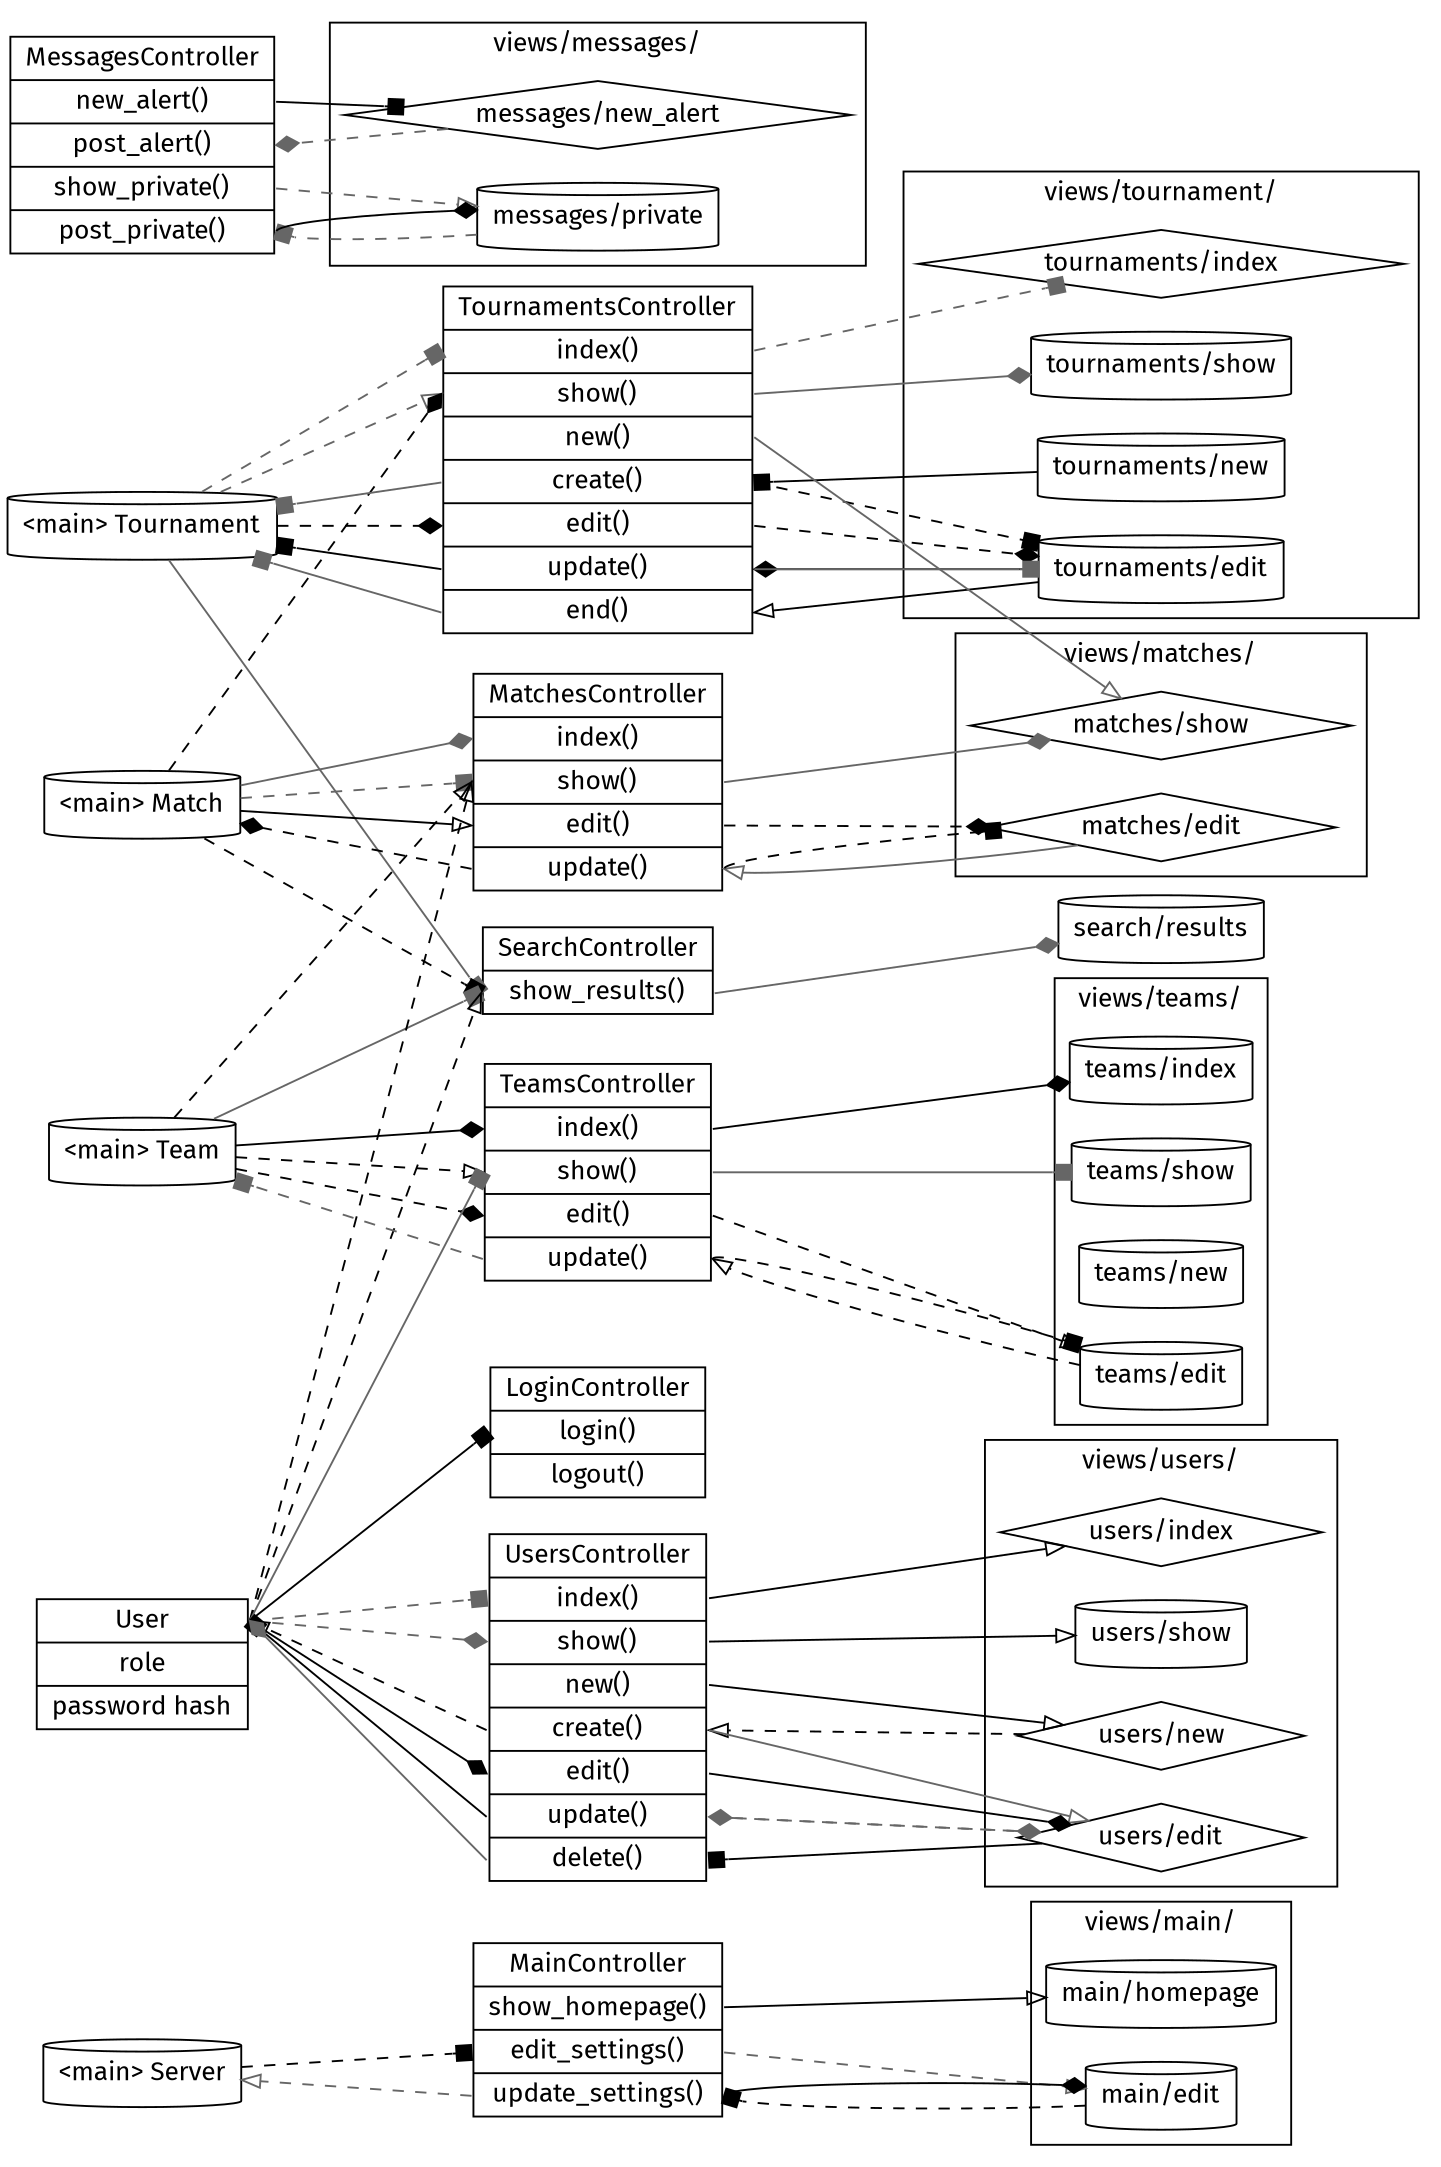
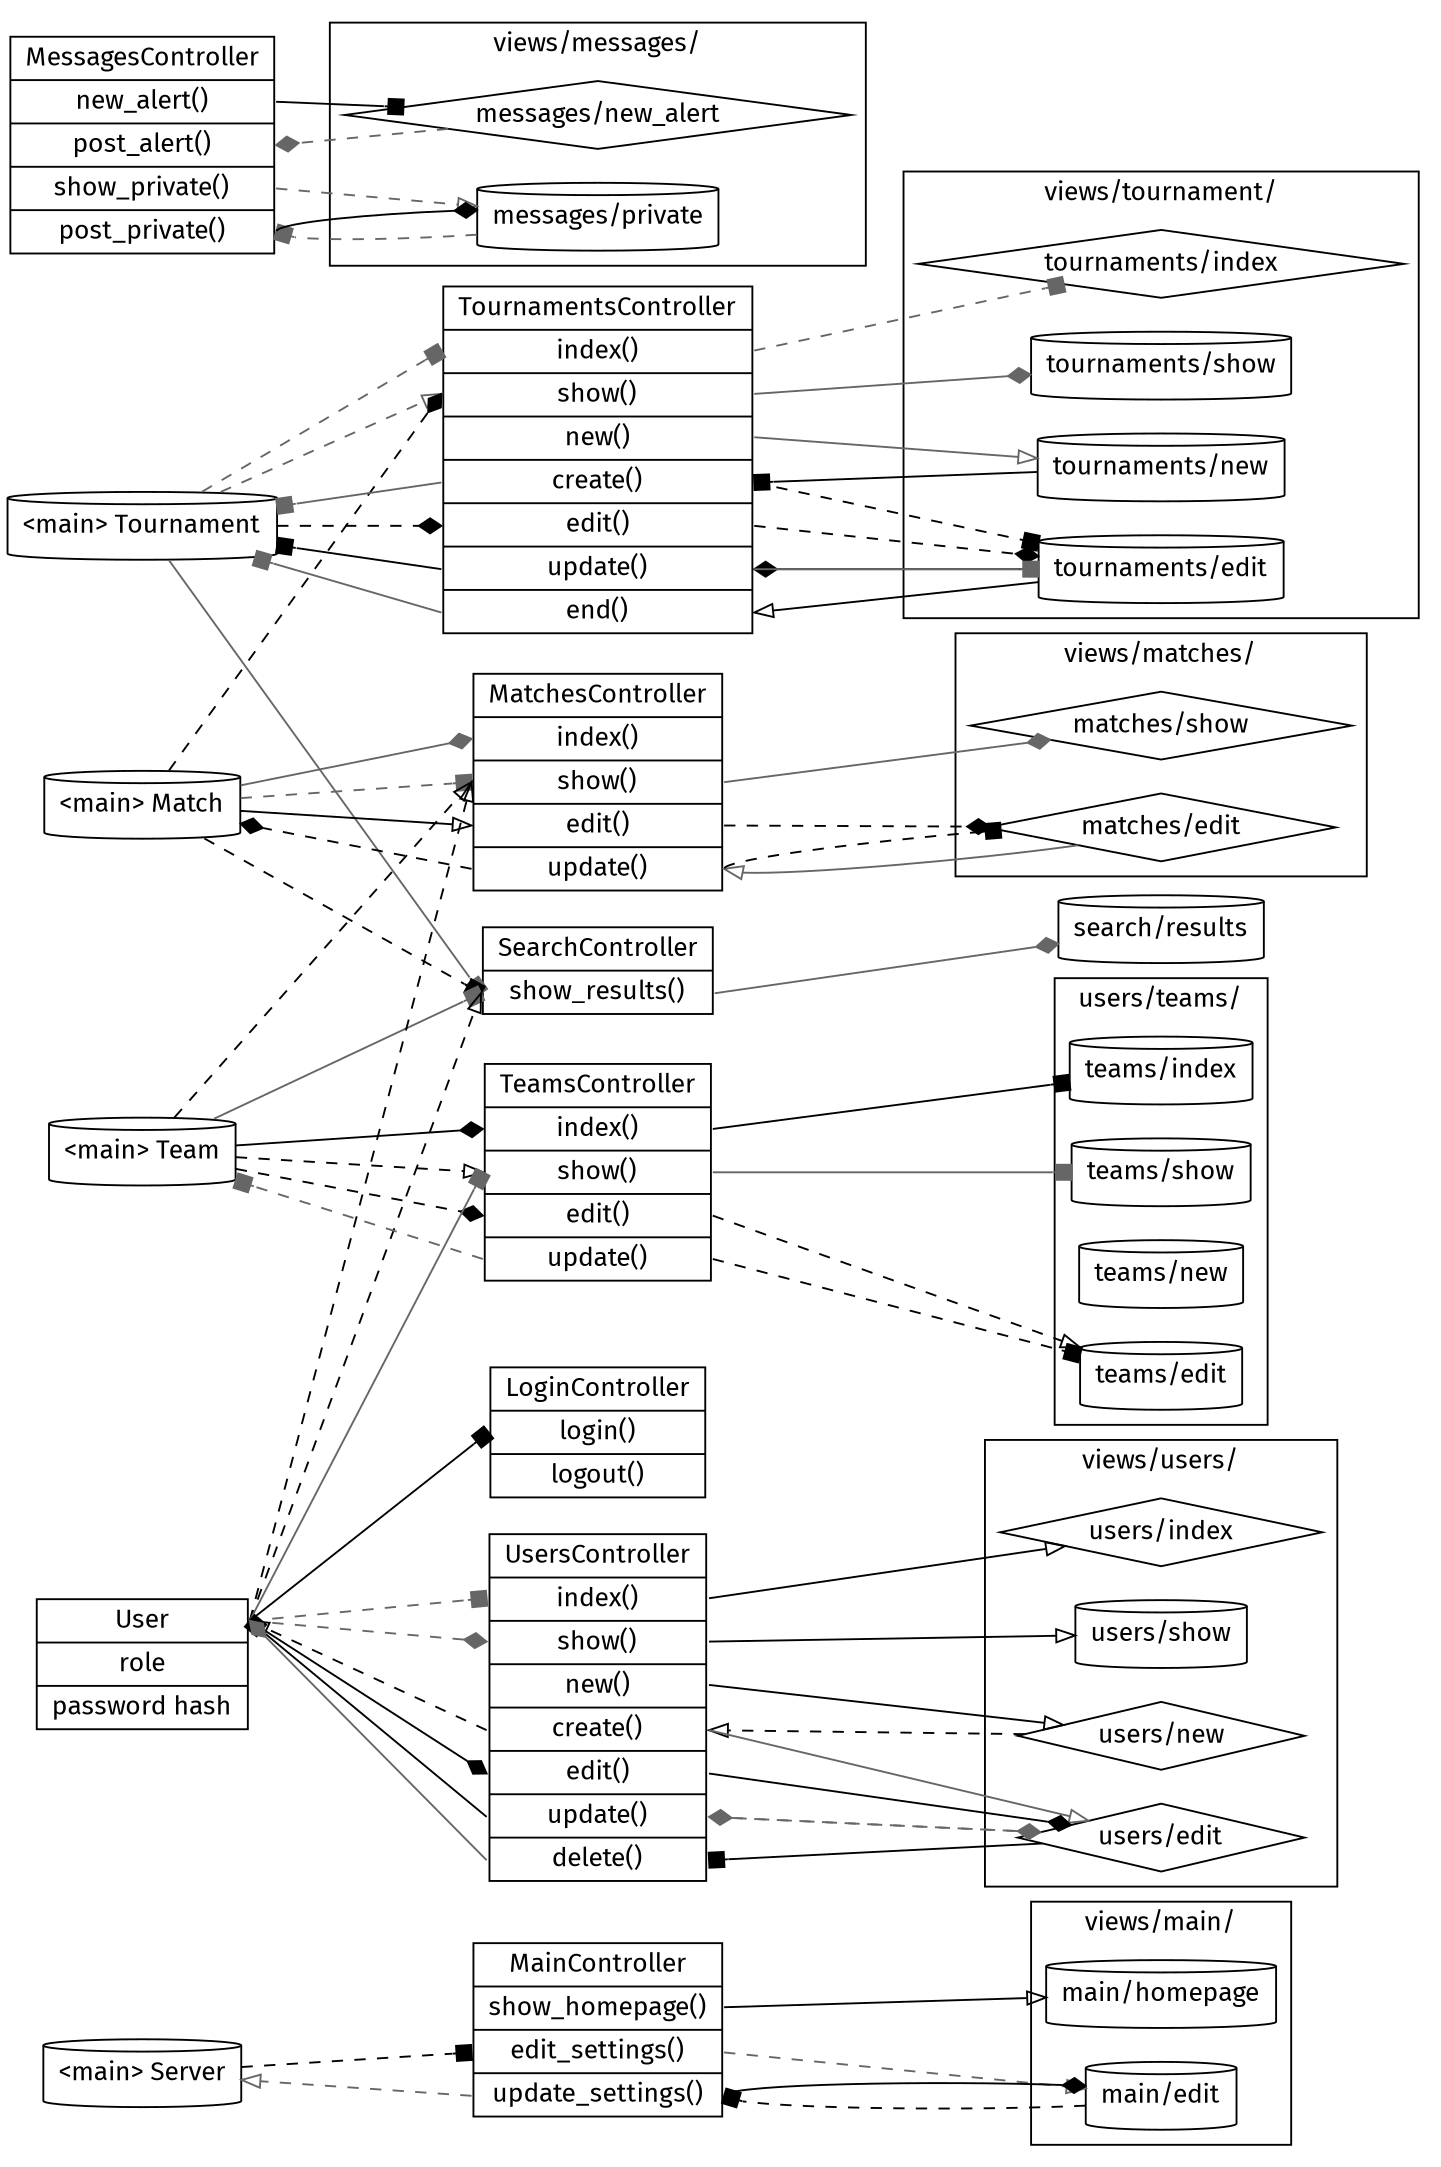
edge "TournamentsController" -> "matches/show": now "TournamentsController" -> "tournaments/new"
cluster "views/teams/": label "views/teams/" -> "users/teams/"
edge "TeamsController" -> "teams/index": arrowhead diamond -> box
edge "teams/edit" -> "TeamsController": removed
